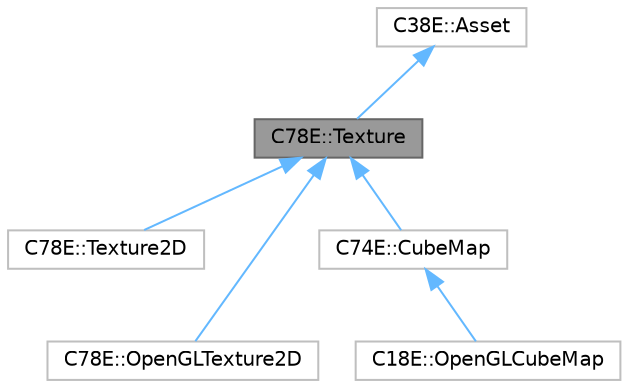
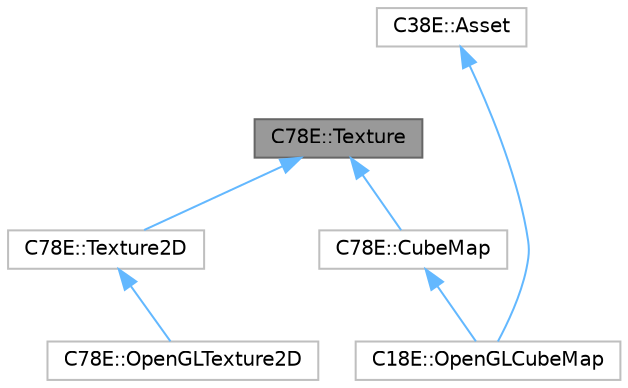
edge "C78E::Texture" -> "C38E::Asset": now "C18E::OpenGLCubeMap" -> "C38E::Asset"
node "C74E::CubeMap": label "C74E::CubeMap" -> "C78E::CubeMap"
edge "C78E::OpenGLTexture2D" -> "C78E::Texture": now "C78E::OpenGLTexture2D" -> "C78E::Texture2D"
